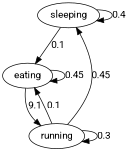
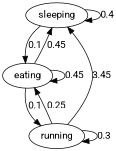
edge "eating" -> "sleeping": added, label "0.45"
edge "running" -> "sleeping": label "0.45" -> "3.45"
edge "eating" -> "running": label "9.1" -> "0.1"
edge "running" -> "eating": label "0.1" -> "0.25"
